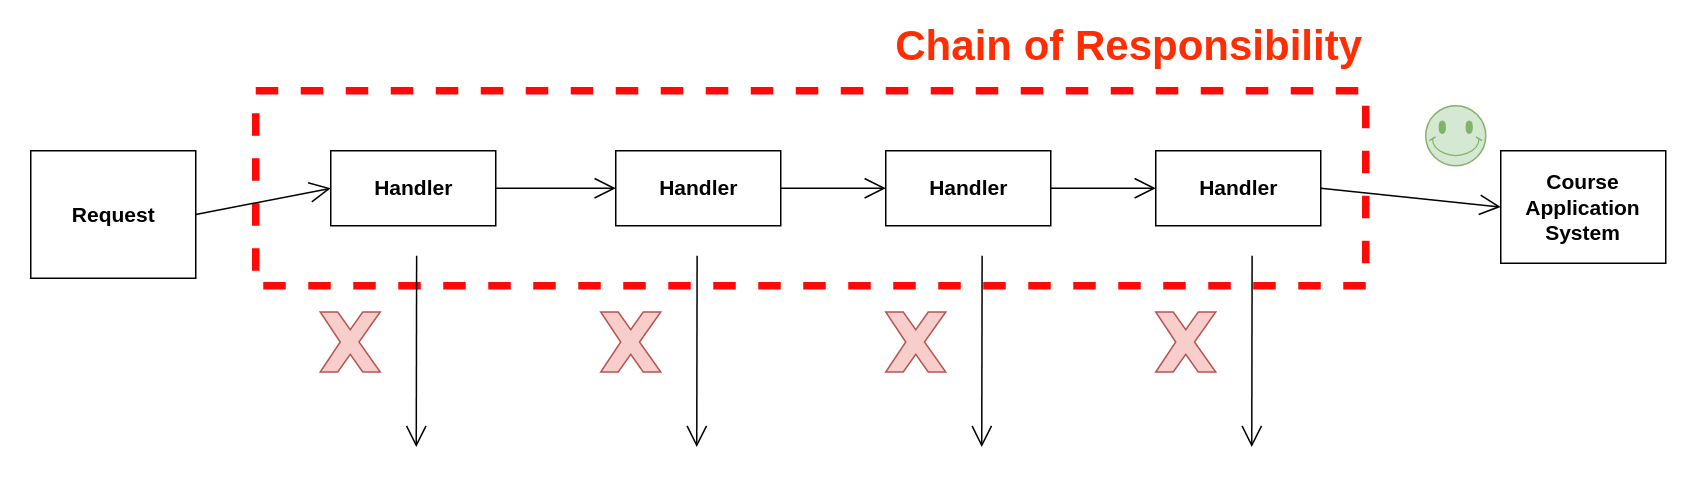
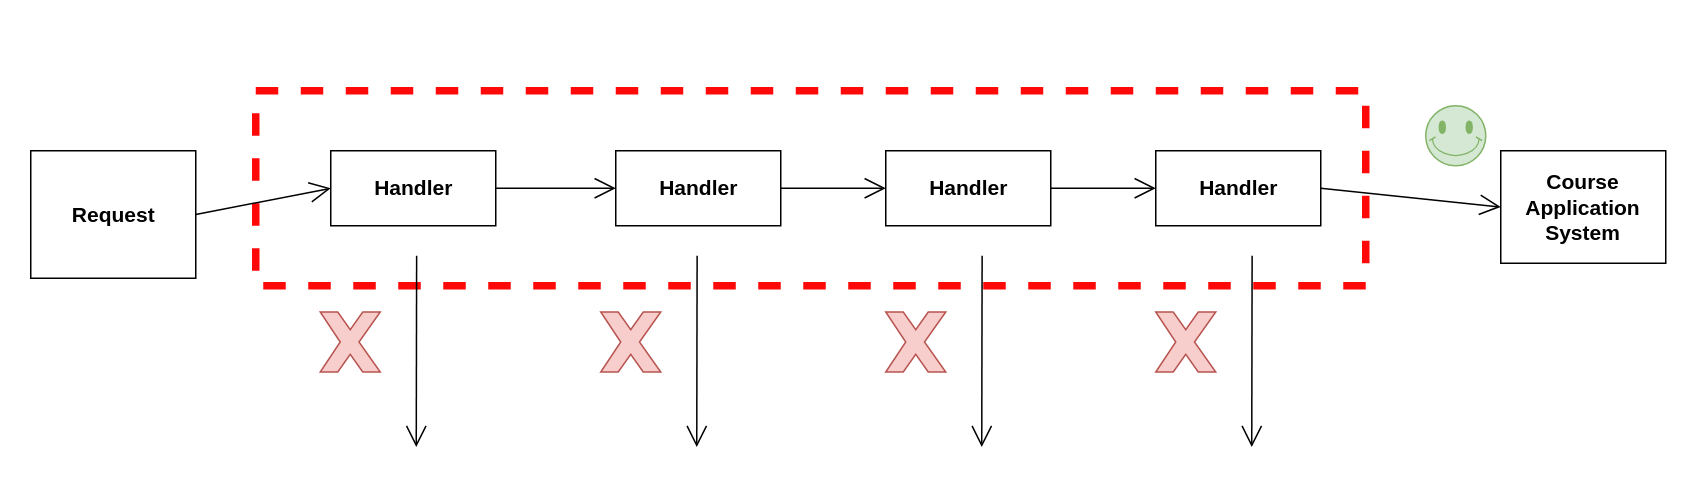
node "Chain of Responsibility": removed
